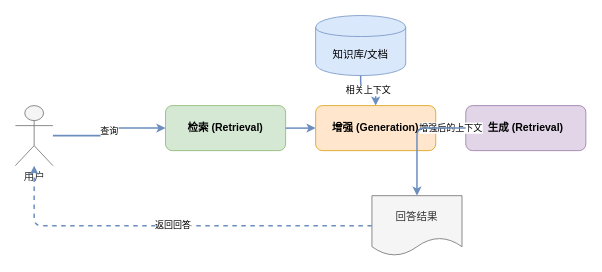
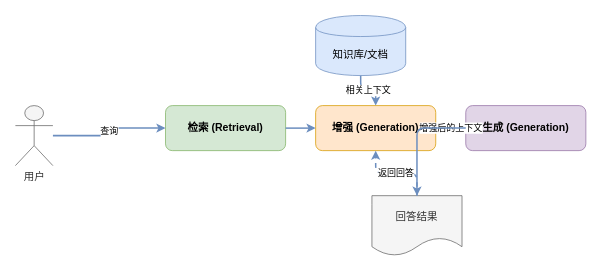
node "生成 (Retrieval)": label "生成 (Retrieval)" -> "生成 (Generation)"
edge "回答结果" -> "用户": now "回答结果" -> "增强 (Generation)"
